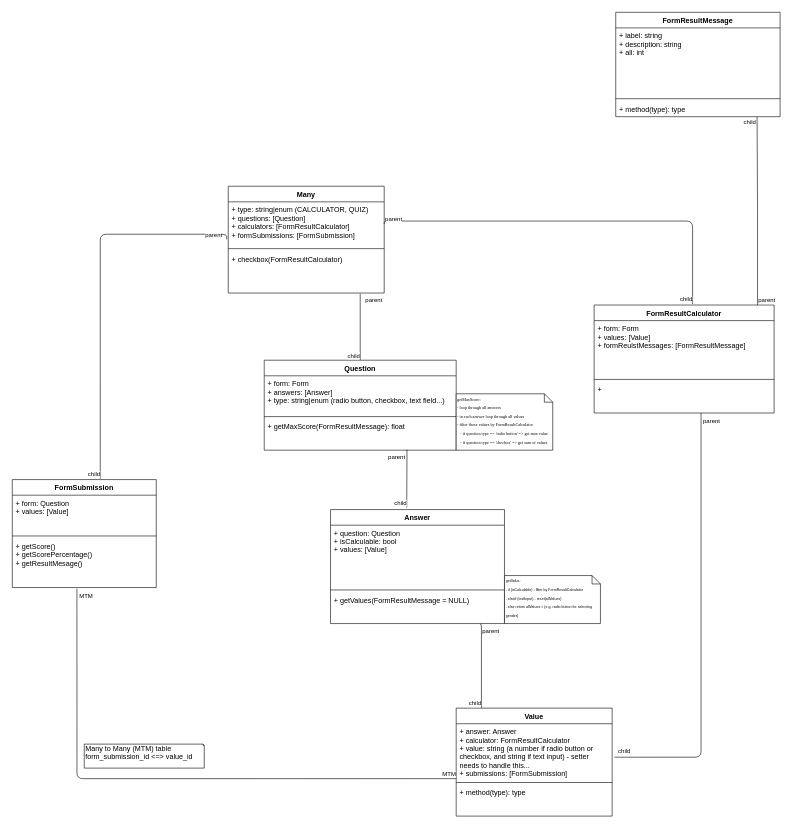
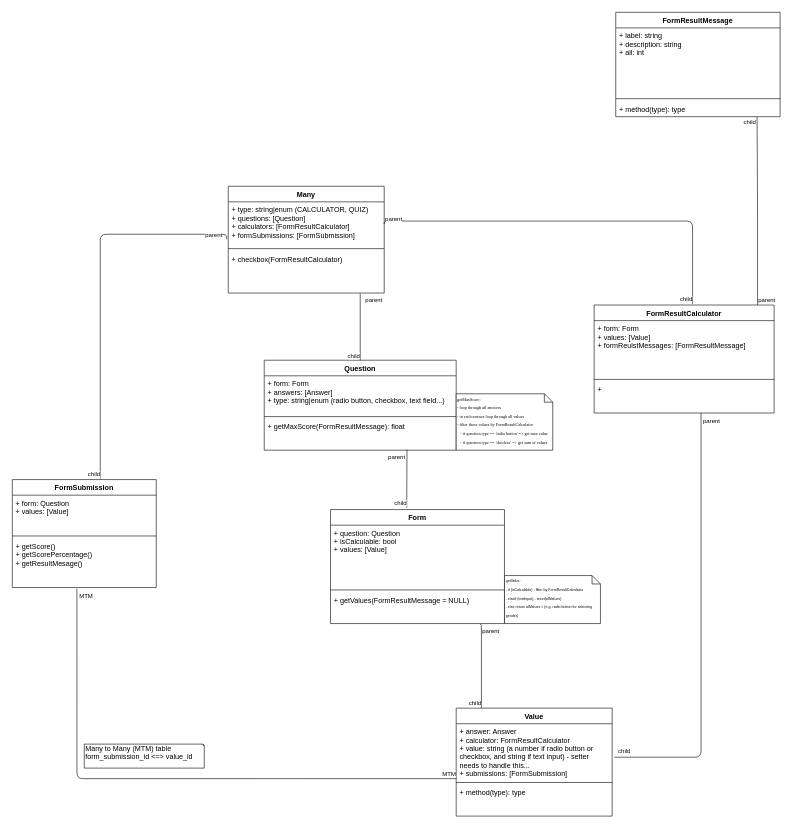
node "Answer": label "Answer" -> "Form"
